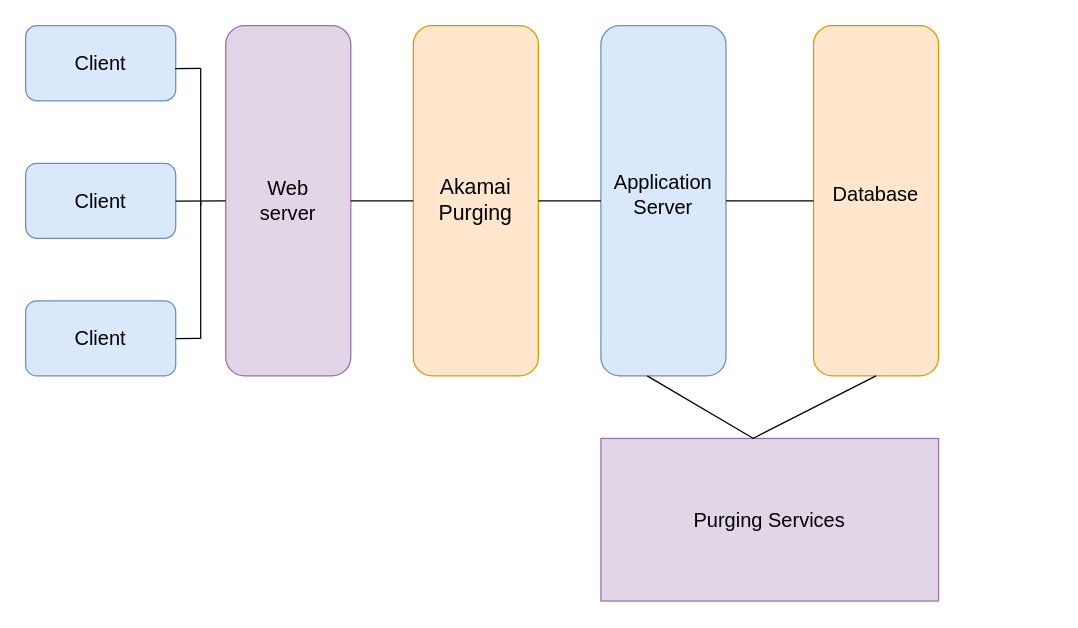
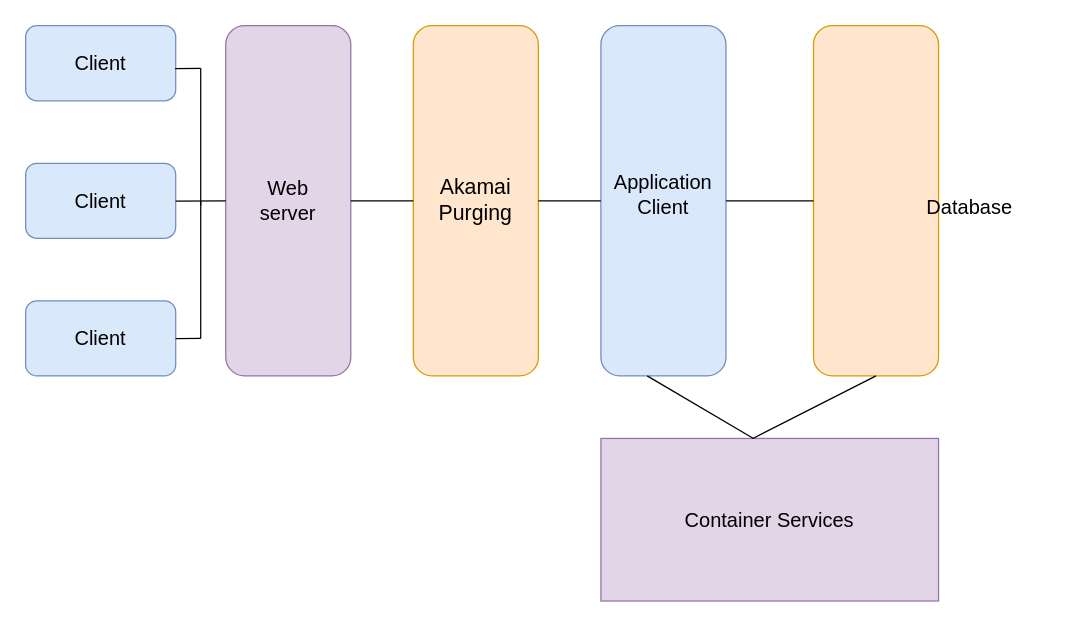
node "Application Server": label "Application Server" -> "Application Client"
node "Database": moved (876, 194) -> (969, 207)
node "Purging Services": label "Purging Services" -> "Container Services"
